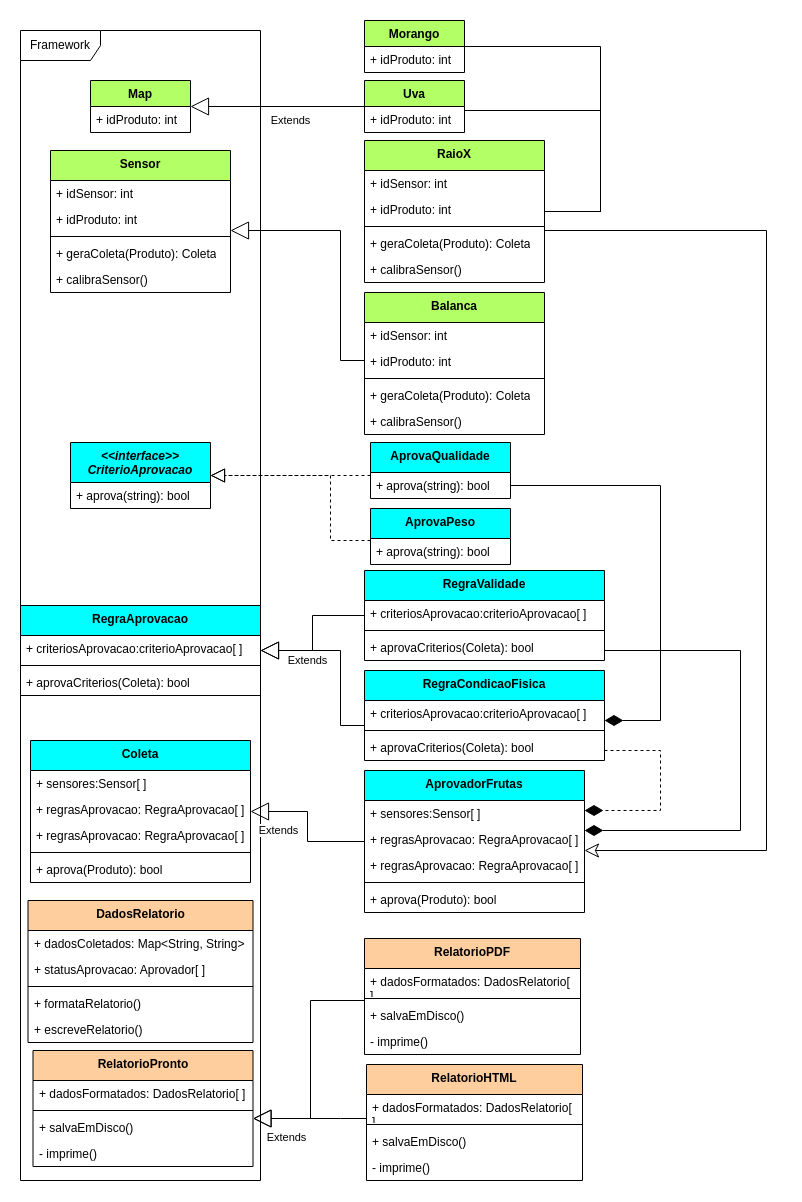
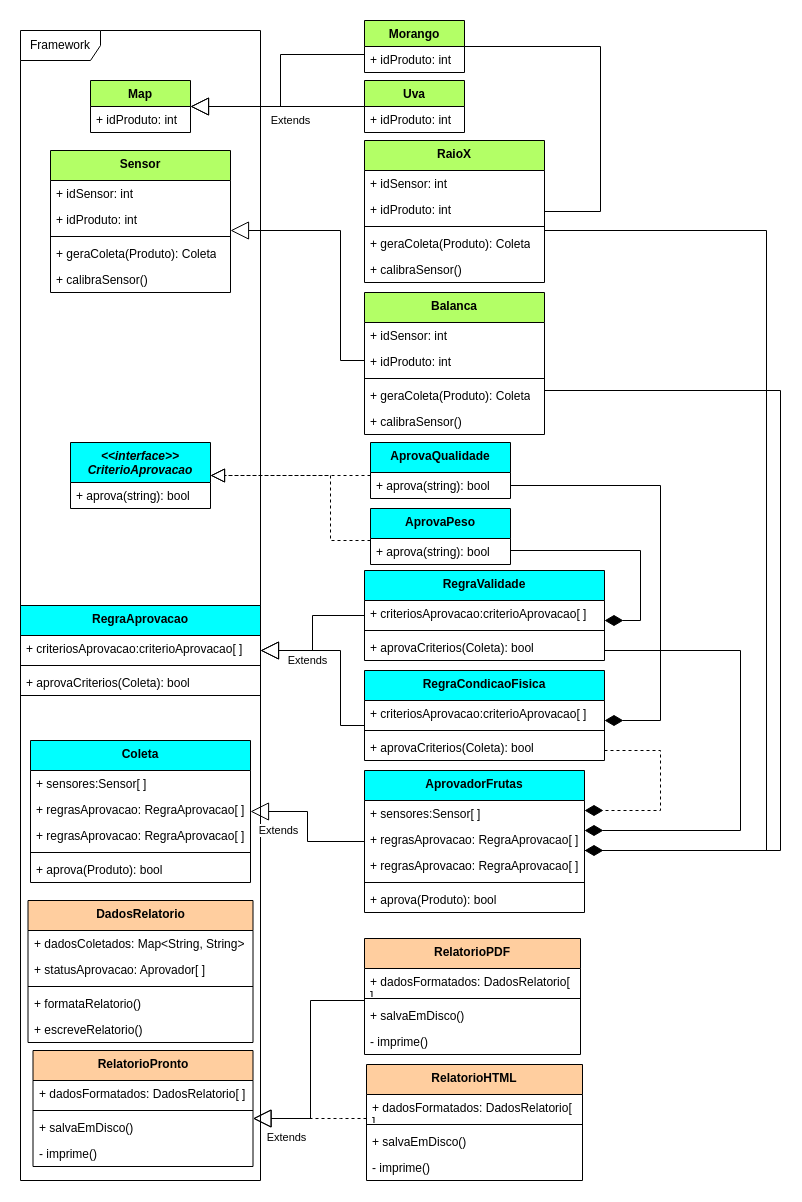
edge "Morango" -> "Map": added
edge "Uva" -- "RaioX": removed
edge "Balanca" -> "AprovadorFrutas": added
edge "AprovaPeso" -> "RegraValidade": added
edge "RaioX" -> "AprovadorFrutas": arrowhead classic -> none
edge "RelatorioHTML" -> "RelatorioPronto": style solid -> dashed
